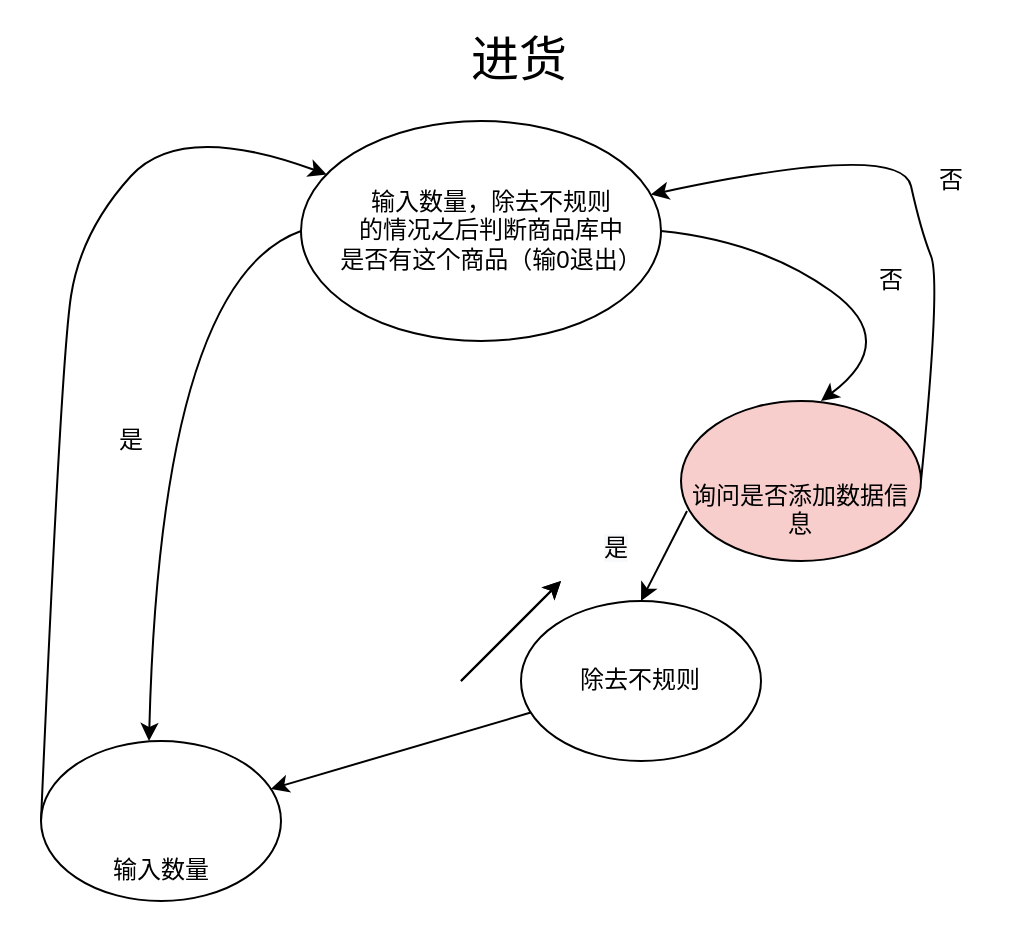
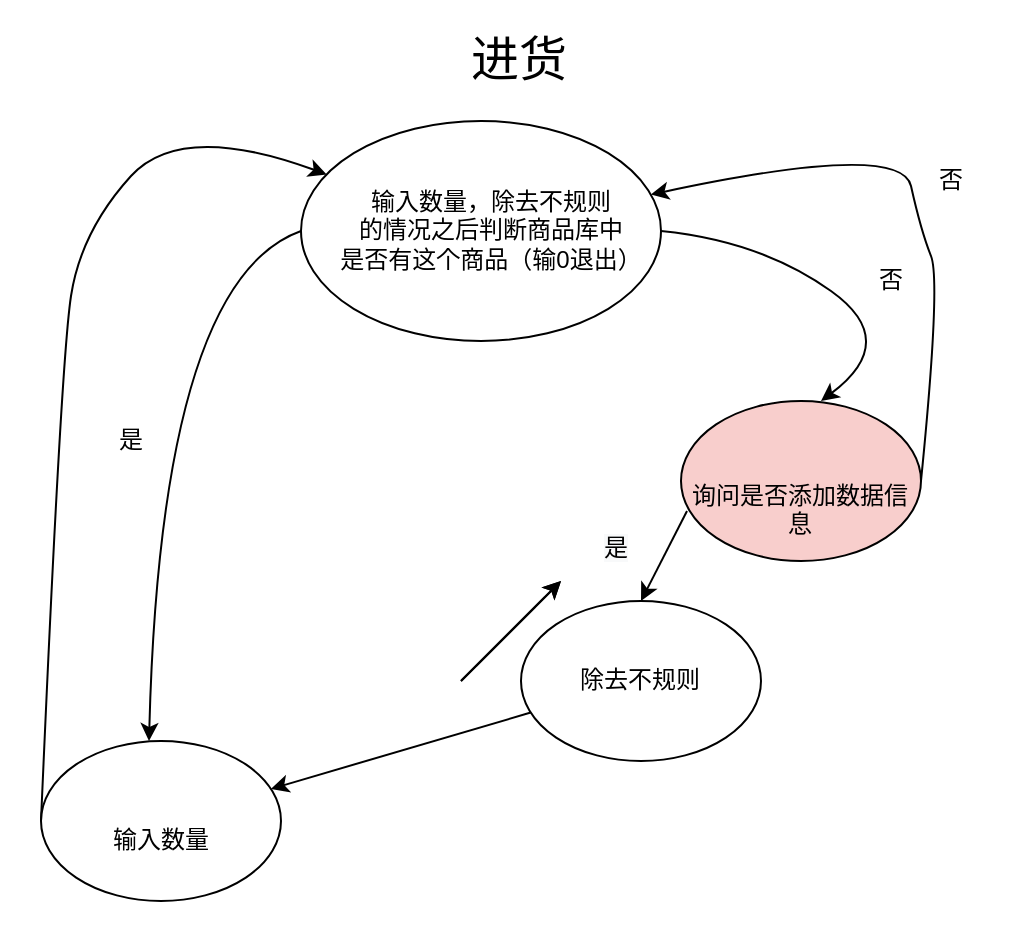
node "输入数量": moved (161, 871) -> (161, 841)
